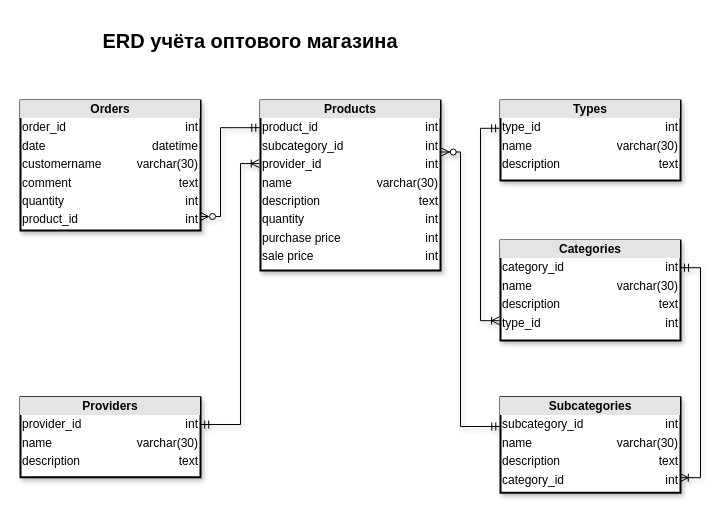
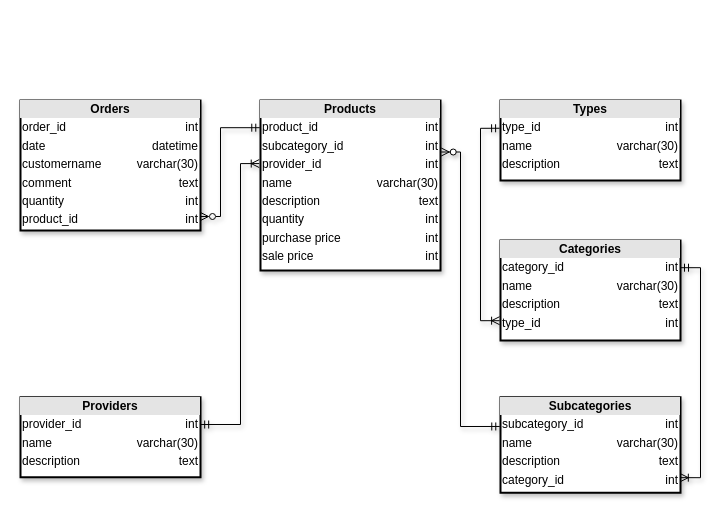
node "ERD учёта оптового магазина": removed
